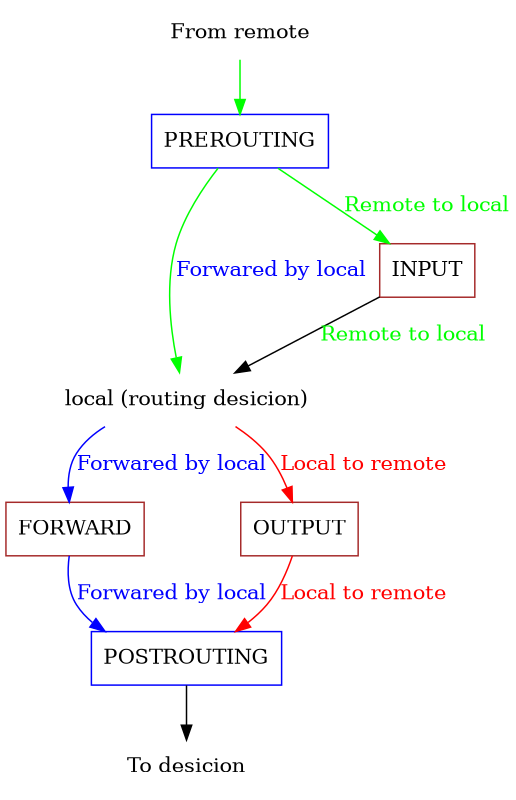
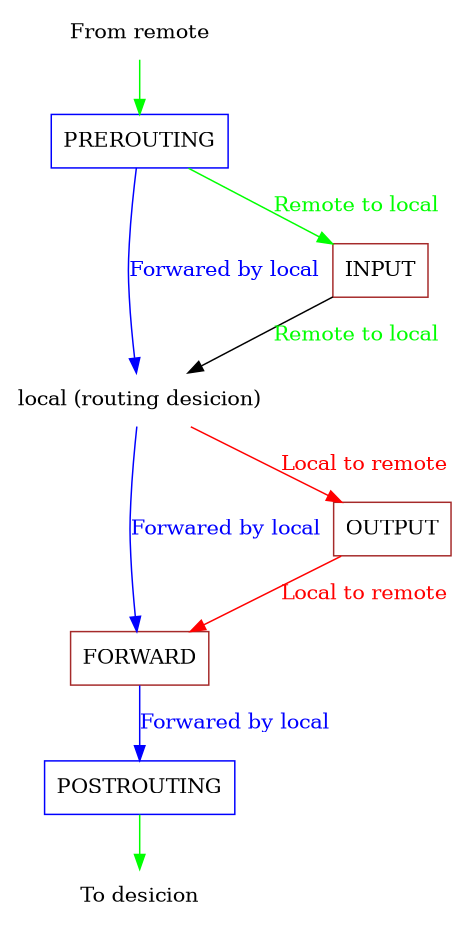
edge "PREROUTING" -> "local (routing desicion)": color green -> blue
edge "OUTPUT" -> "POSTROUTING": now "OUTPUT" -> "FORWARD"
edge "POSTROUTING" -> "To desicion": color black -> green
